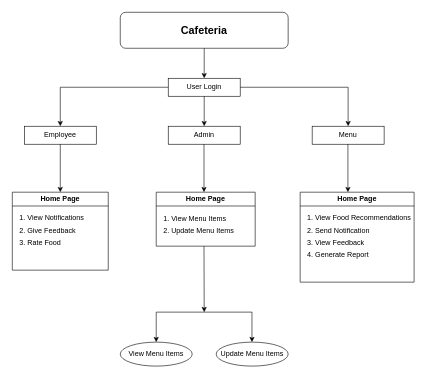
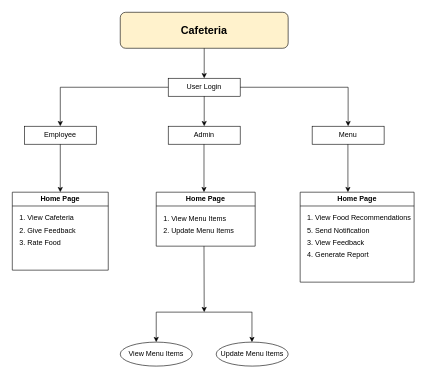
node "Cafeteria": fillcolor #ffffff -> #fff2cc
node "1. View Notifications": label "1. View Notifications" -> "1. View Cafeteria"
node "2. Send Notification": label "2. Send Notification" -> "5. Send Notification"
